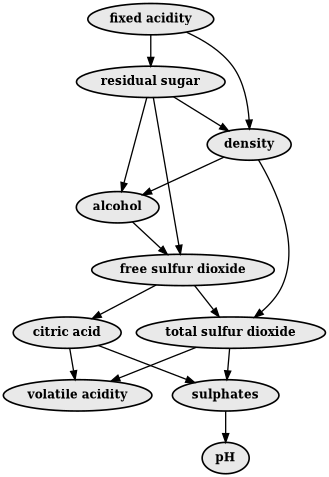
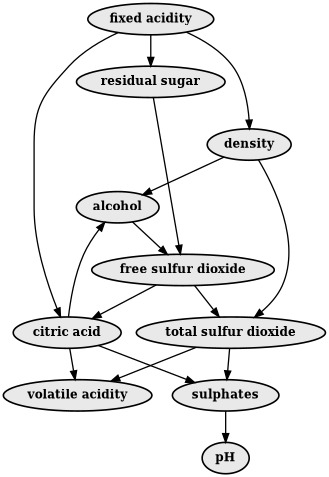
edge "residual sugar" -> "density": removed
edge "residual sugar" -> "alcohol": now "citric acid" -> "alcohol"
edge "fixed acidity" -> "citric acid": added
